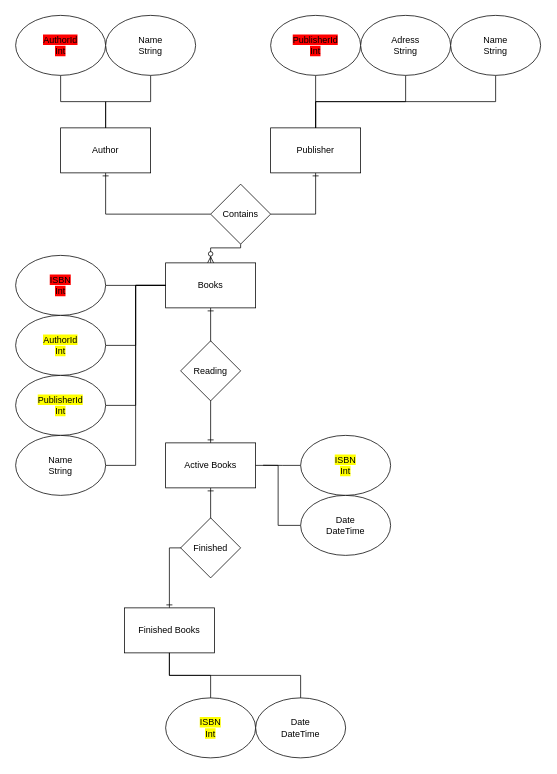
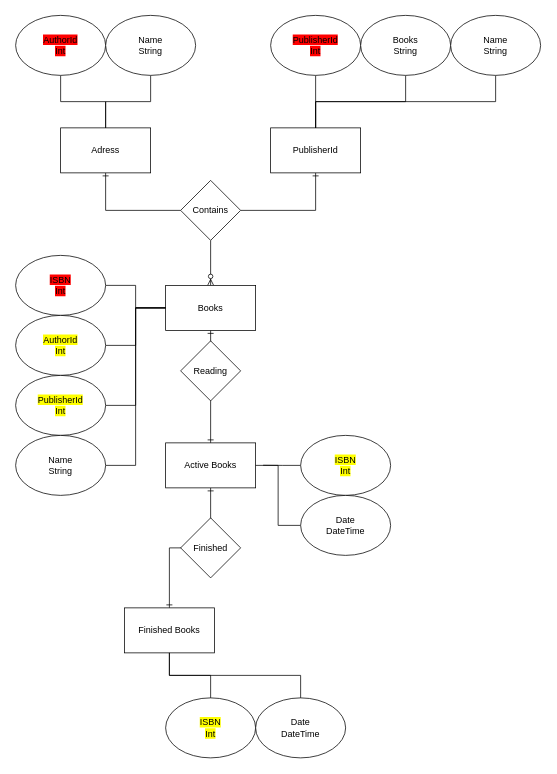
node "Adress String": label "Adress String" -> "Books String"
node "Author": label "Author" -> "Adress"
node "Publisher": label "Publisher" -> "PublisherId"
node "Contains": moved (240, 214) -> (210, 210)
node "Books": moved (210, 285) -> (210, 308)
